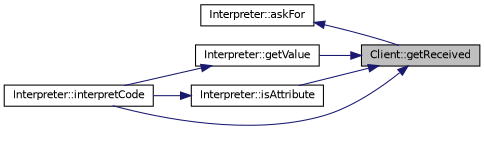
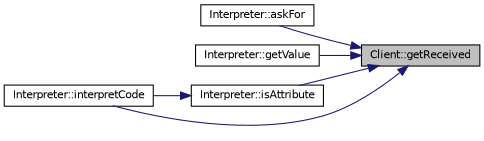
edge "Client::getReceived" -> "Interpreter::askFor": reversed
edge "Interpreter::interpretCode" -> "Interpreter::getValue": removed
